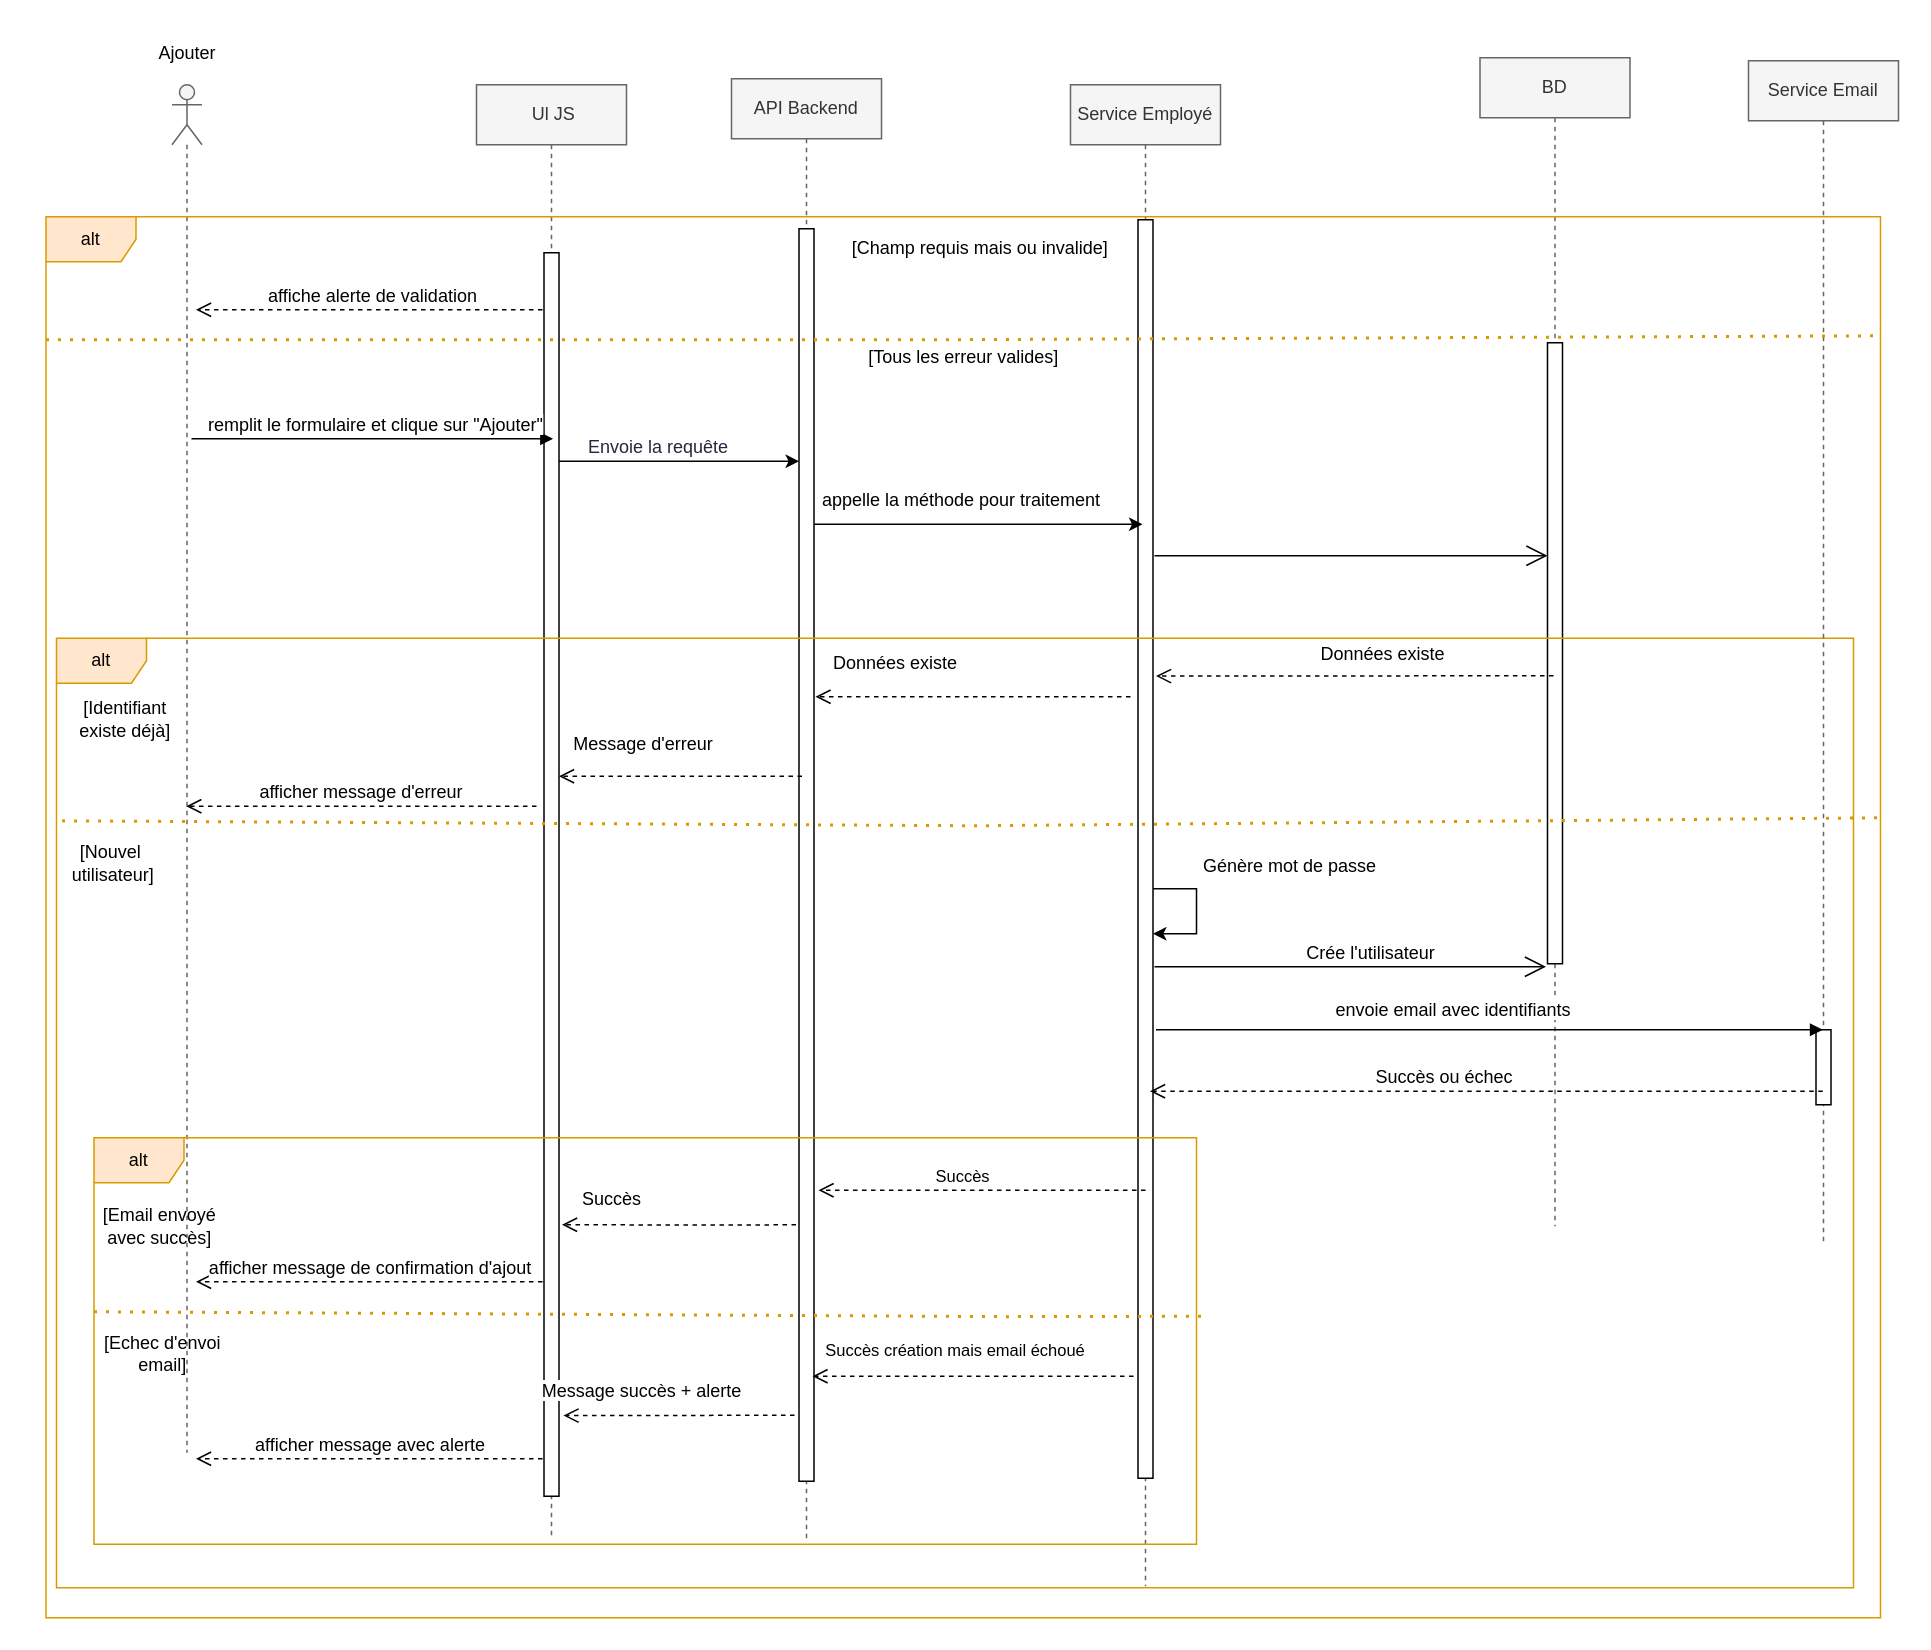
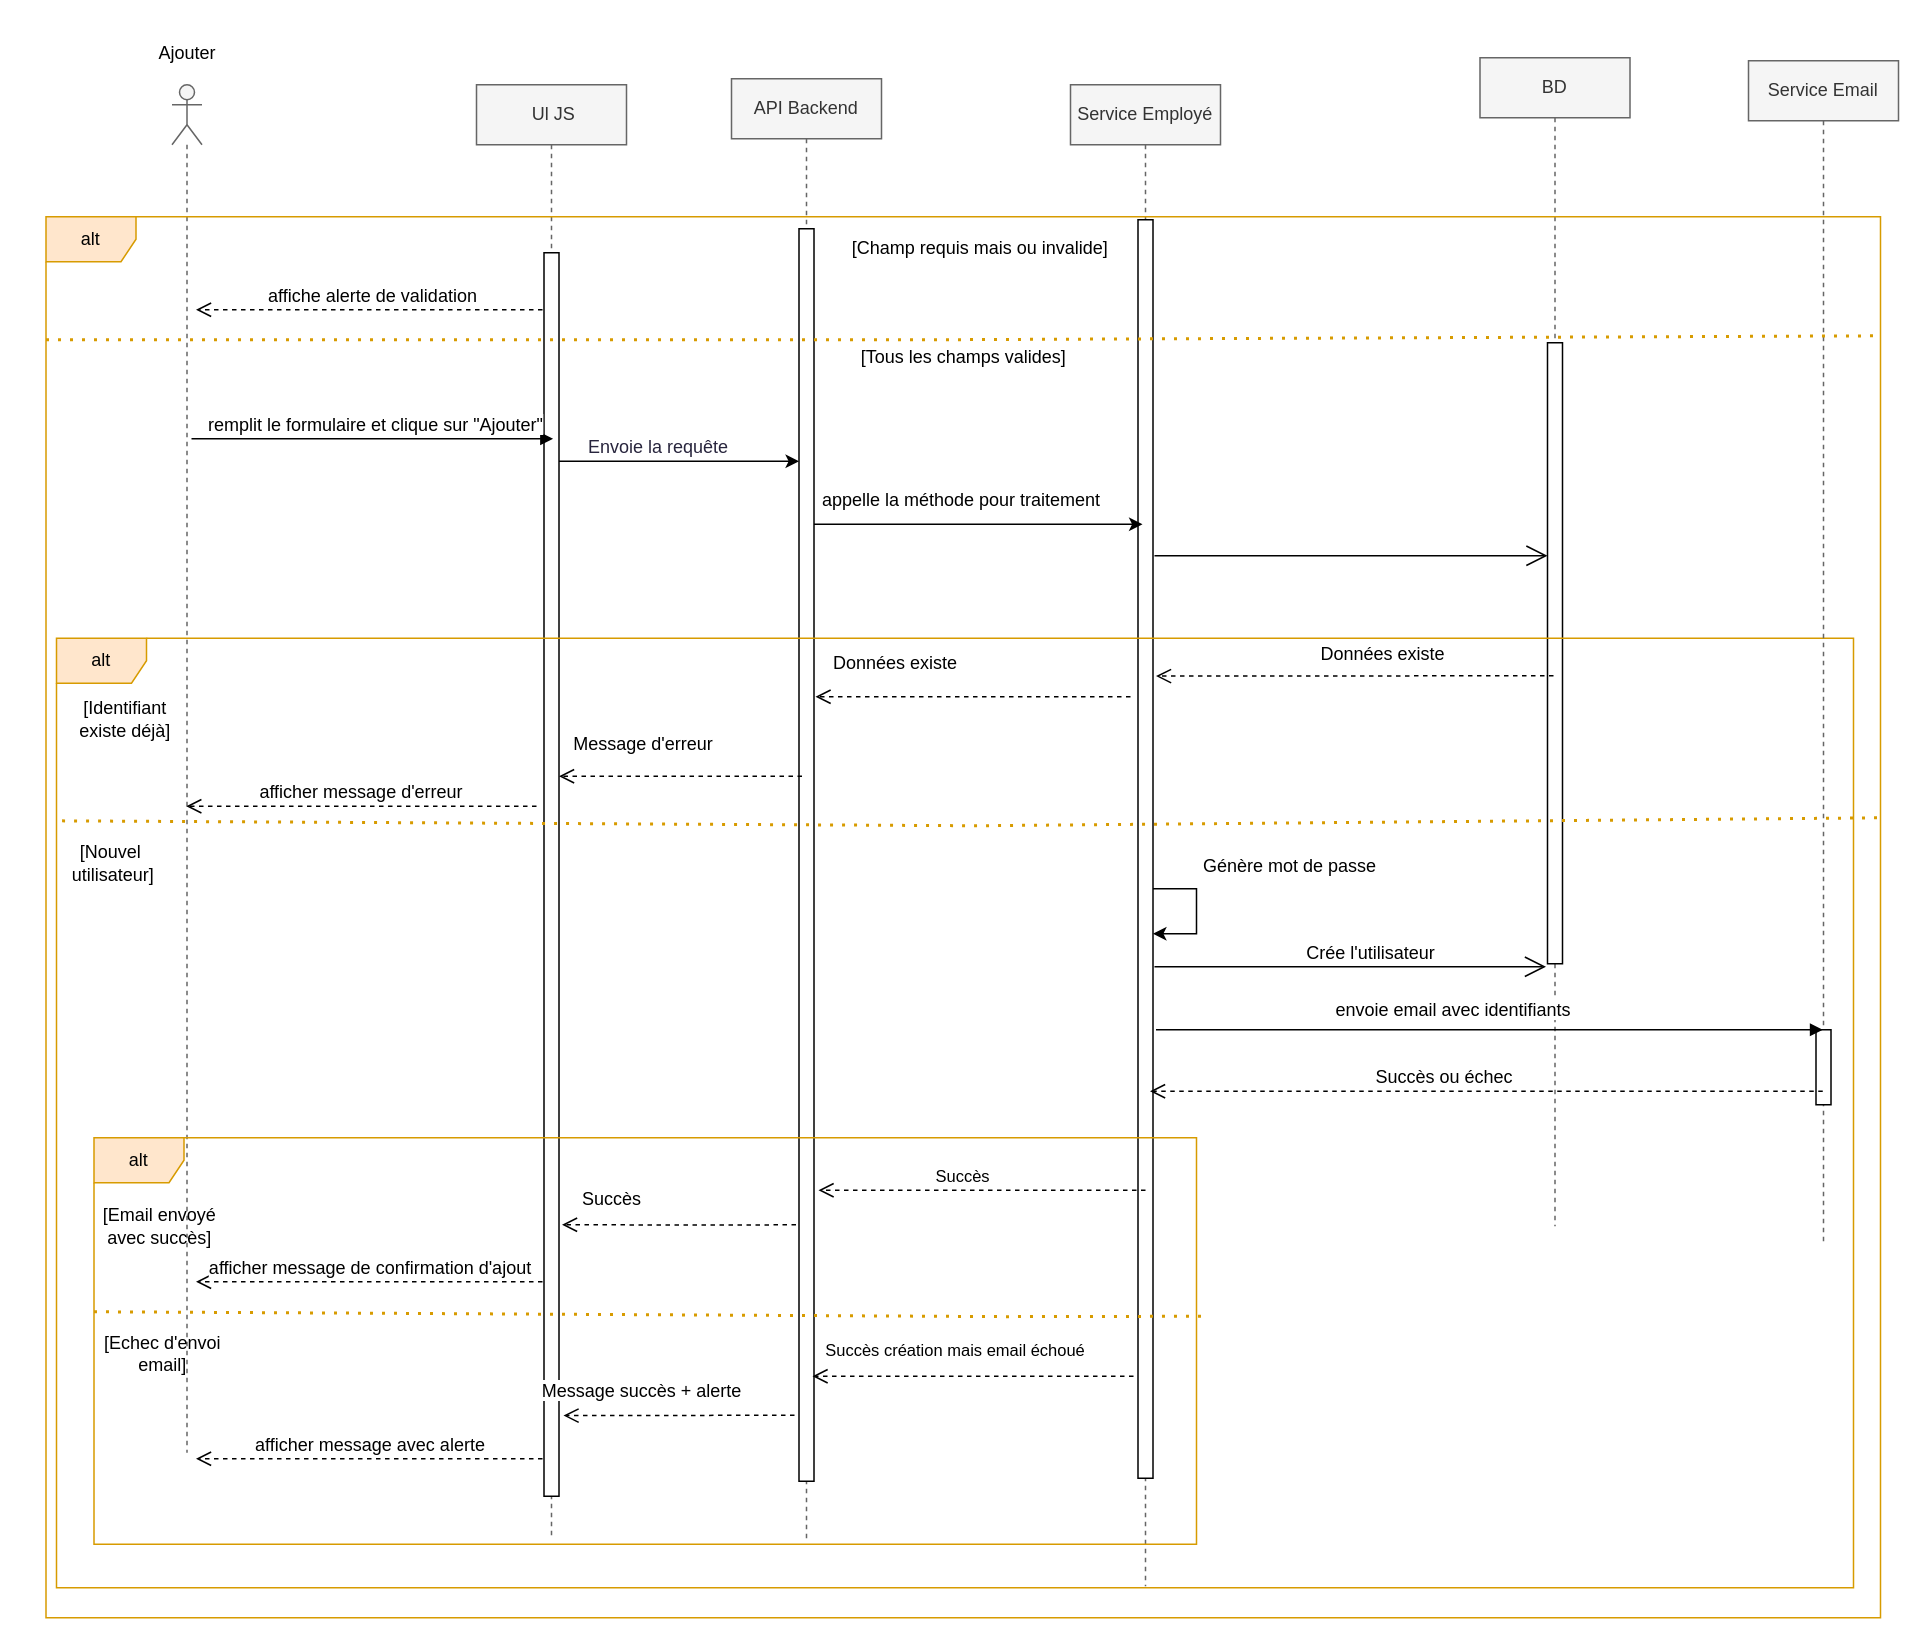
node "[Tous les erreur valides]": label "[Tous les erreur valides]" -> "[Tous les champs valides]"
